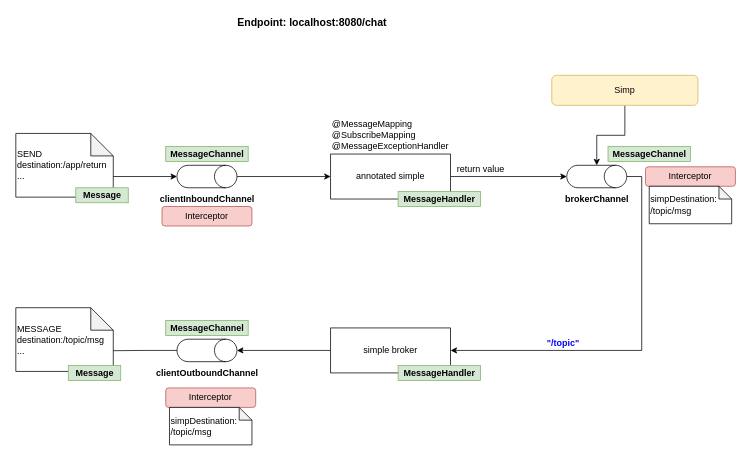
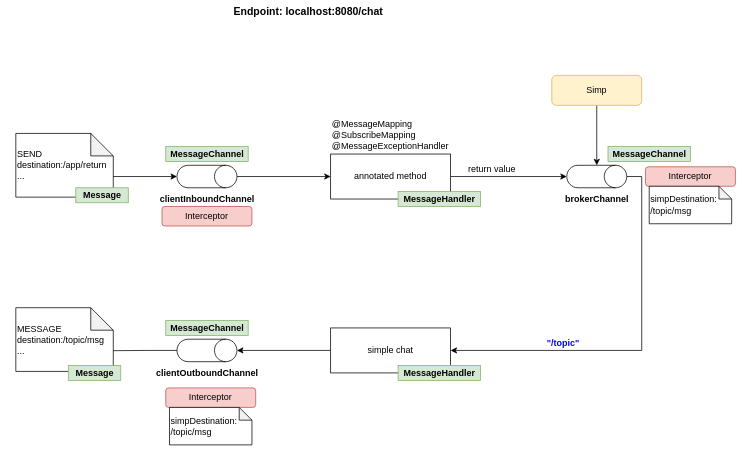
node "Endpoint: localhost:8080/chat": moved (312, 23) -> (308, 12)
node "Simp": size 146x30 -> 90x30
node "return value": moved (480, 169) -> (492, 169)
node "annotated simple": label "annotated simple" -> "annotated method"
node "simple broker": label "simple broker" -> "simple chat"
